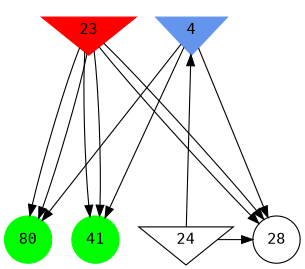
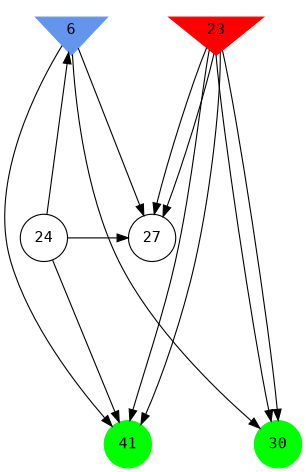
node "4": label "4" -> "6"
node "80": label "80" -> "30"
node "24": shape invtriangle -> circle
node "28": label "28" -> "27"
edge "24" -> "41": added
